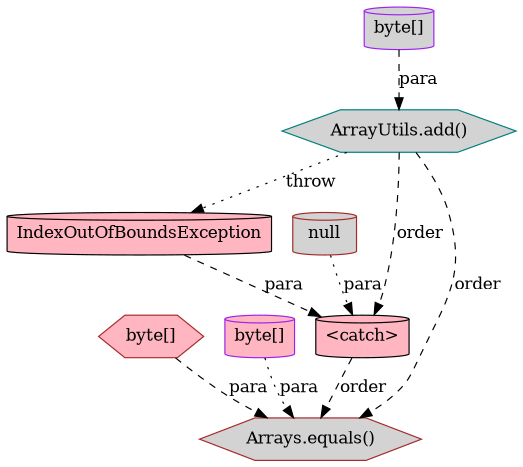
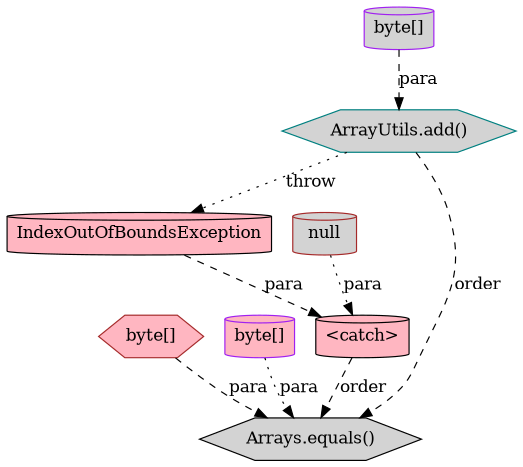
edge "ArrayUtils.add()" -> "<catch>": removed, label "order"
node "Arrays.equals()": color brown -> black
